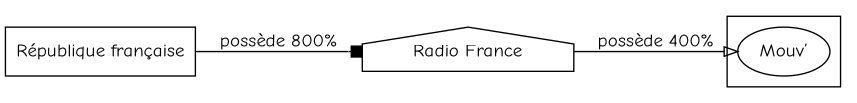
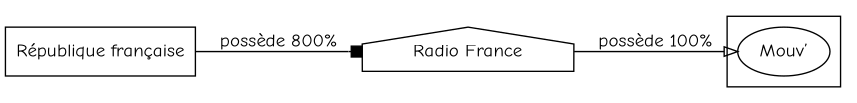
edge "Radio France" -> "Mouv’": label "possède 400%" -> "possède 100%"
